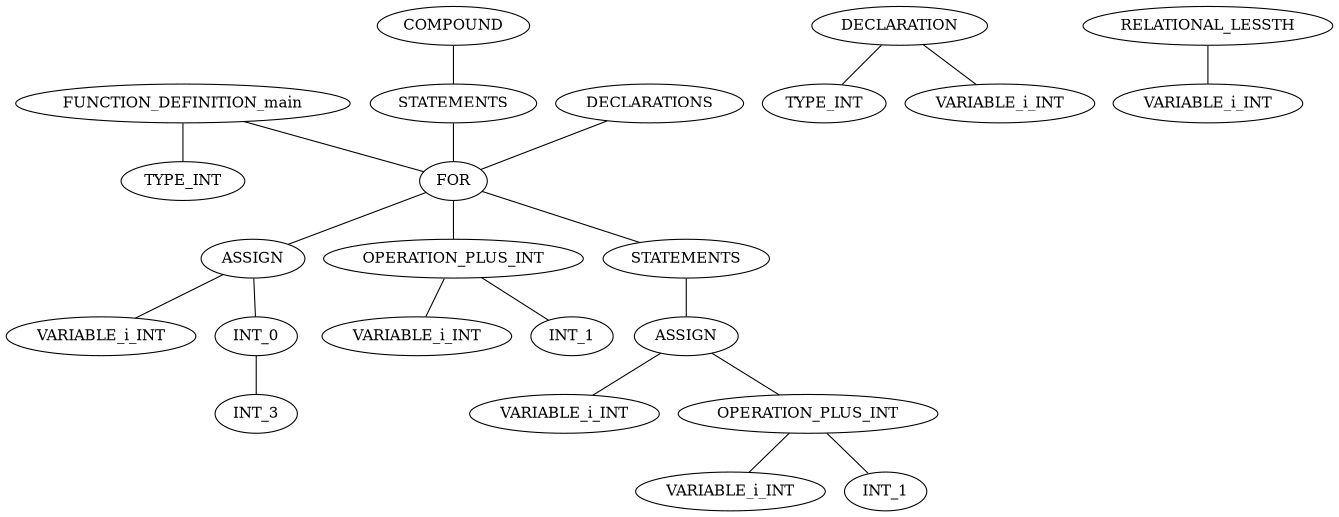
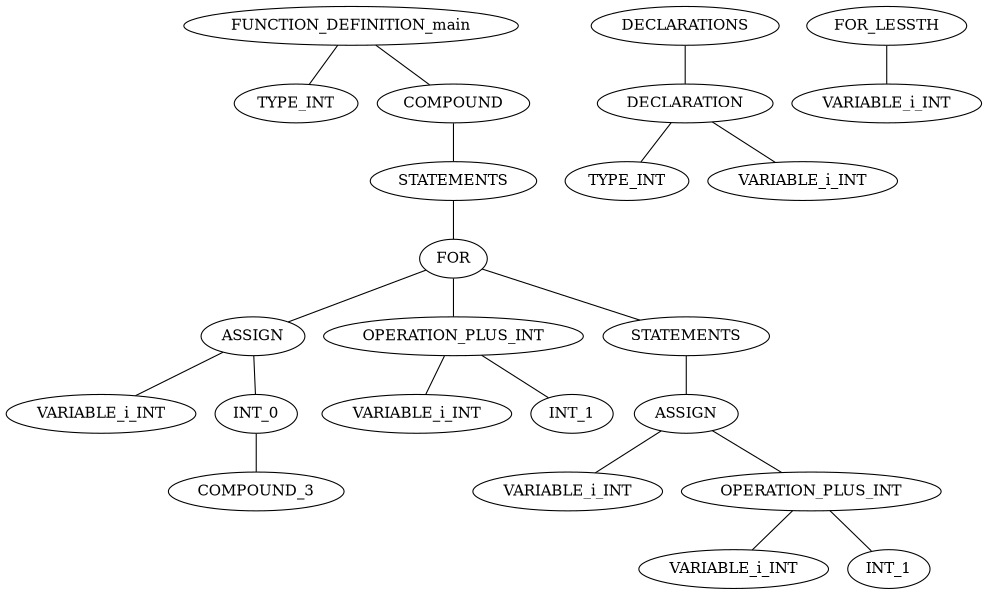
node "RELATIONAL_LESSTH": label "RELATIONAL_LESSTH" -> "FOR_LESSTH"
edge "DECLARATIONS" -- "FOR": now "DECLARATIONS" -- "DECLARATION"
edge "FUNCTION_DEFINITION_main" -- "FOR": now "FUNCTION_DEFINITION_main" -- "COMPOUND"
node "INT_3": label "INT_3" -> "COMPOUND_3"
